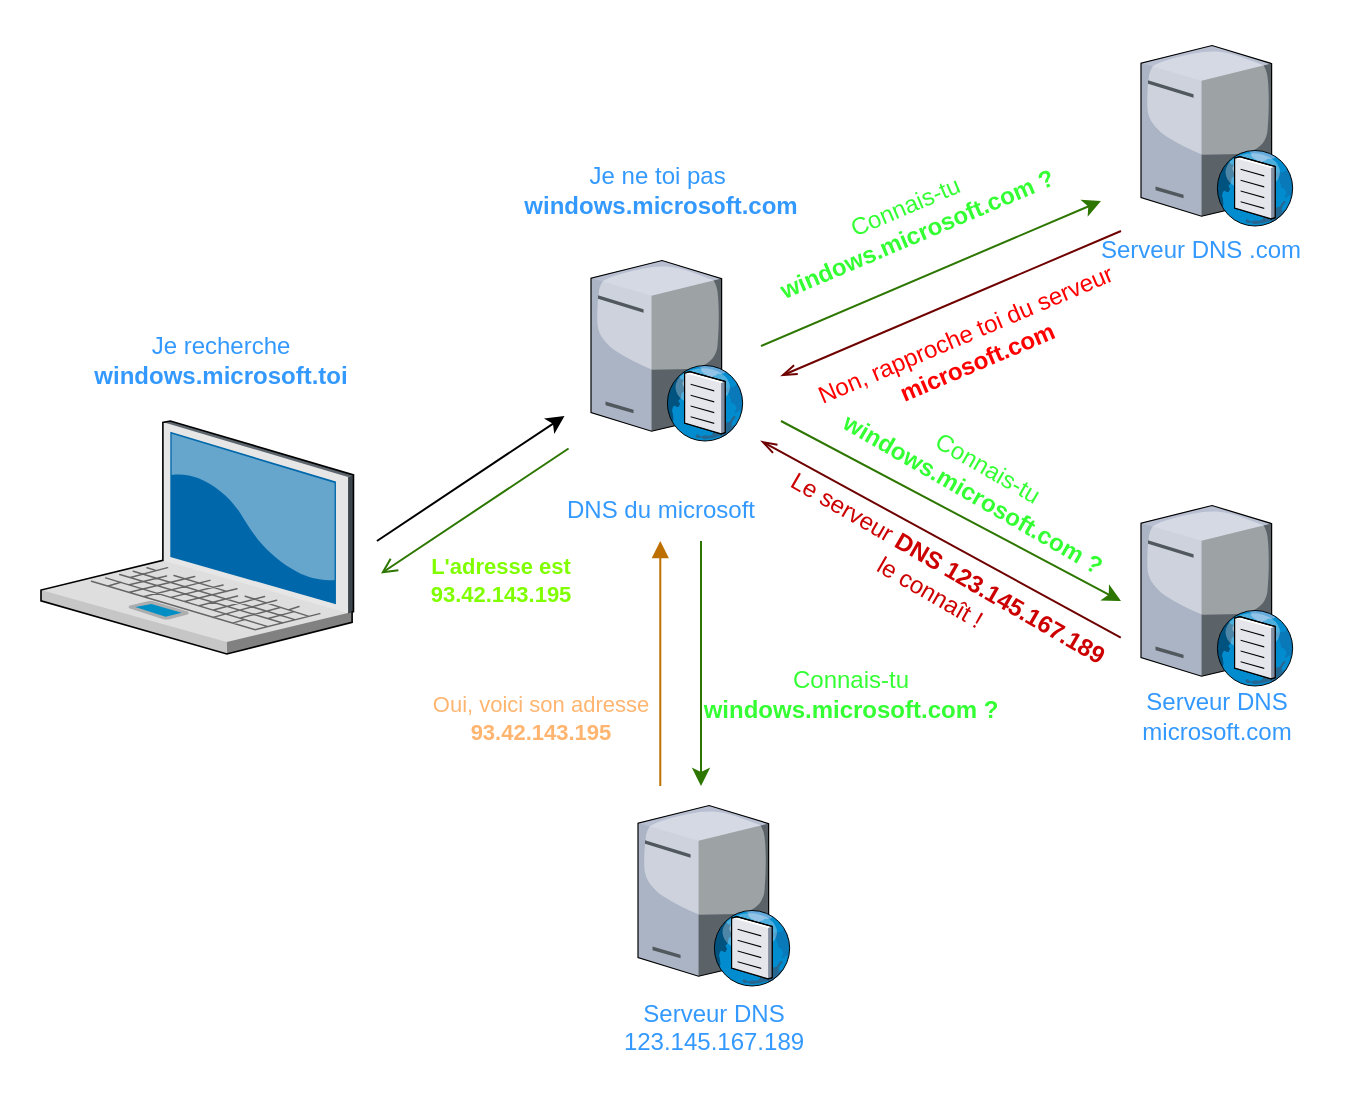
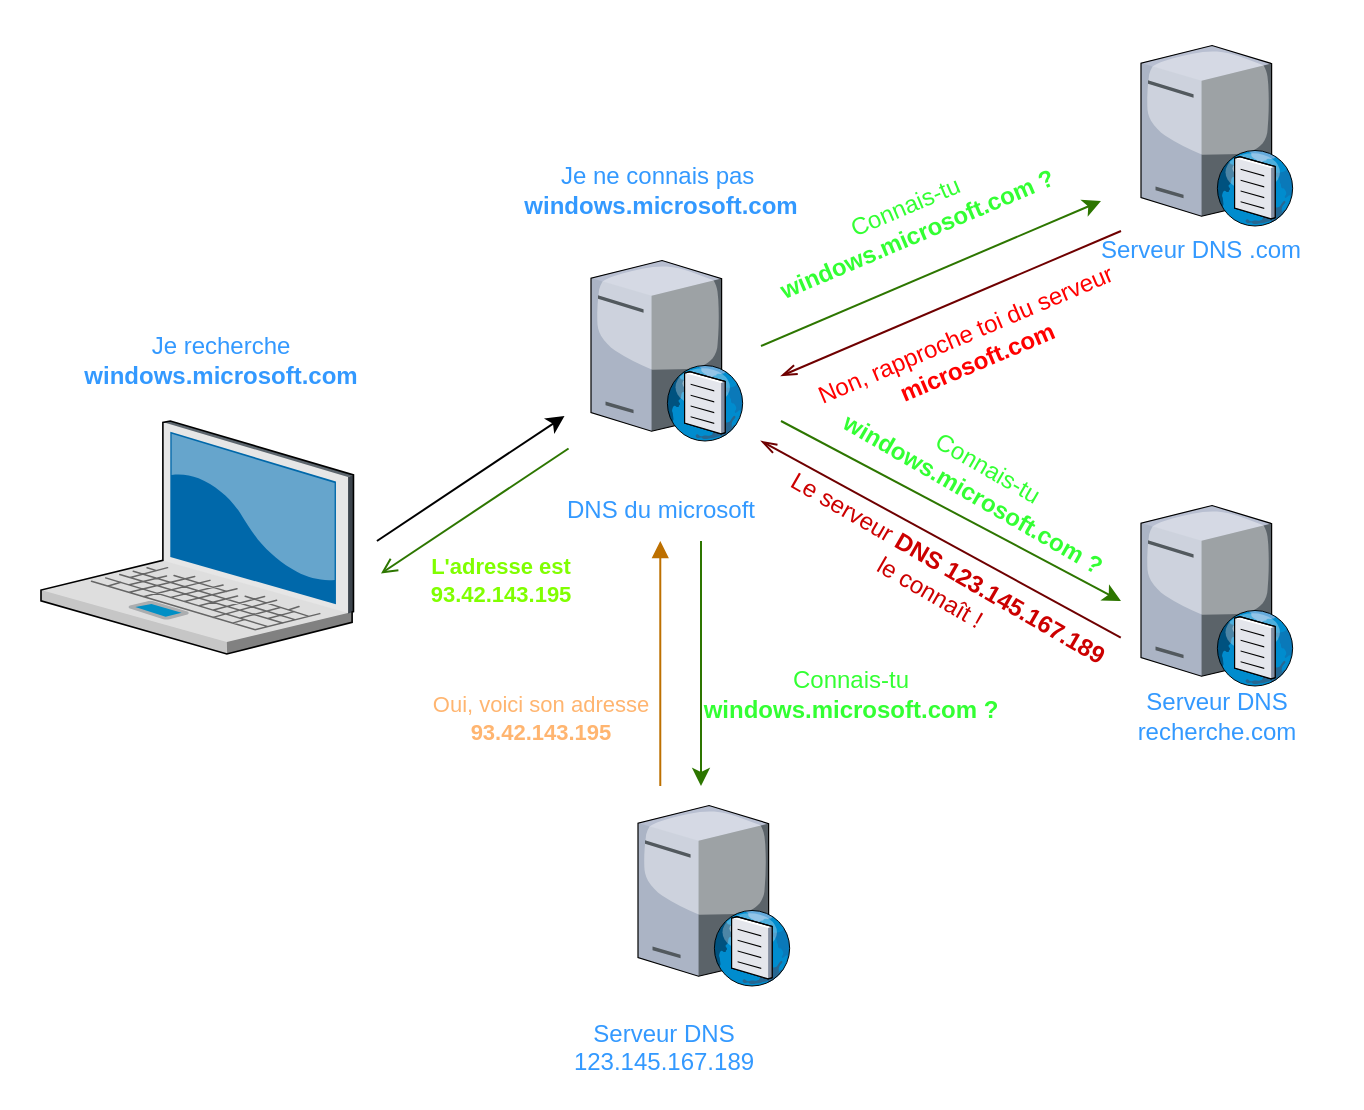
node "Je ne toi pas windows.microsoft.com": label "Je ne toi pas windows.microsoft.com" -> "Je ne connais pas windows.microsoft.com"
node "Je recherche windows.microsoft.toi": label "Je recherche windows.microsoft.toi" -> "Je recherche windows.microsoft.com"
node "Serveur DNS microsoft.com": label "Serveur DNS microsoft.com" -> "Serveur DNS recherche.com"
node "Serveur DNS 123.145.167.189": moved (715, 1026) -> (665, 1046)
